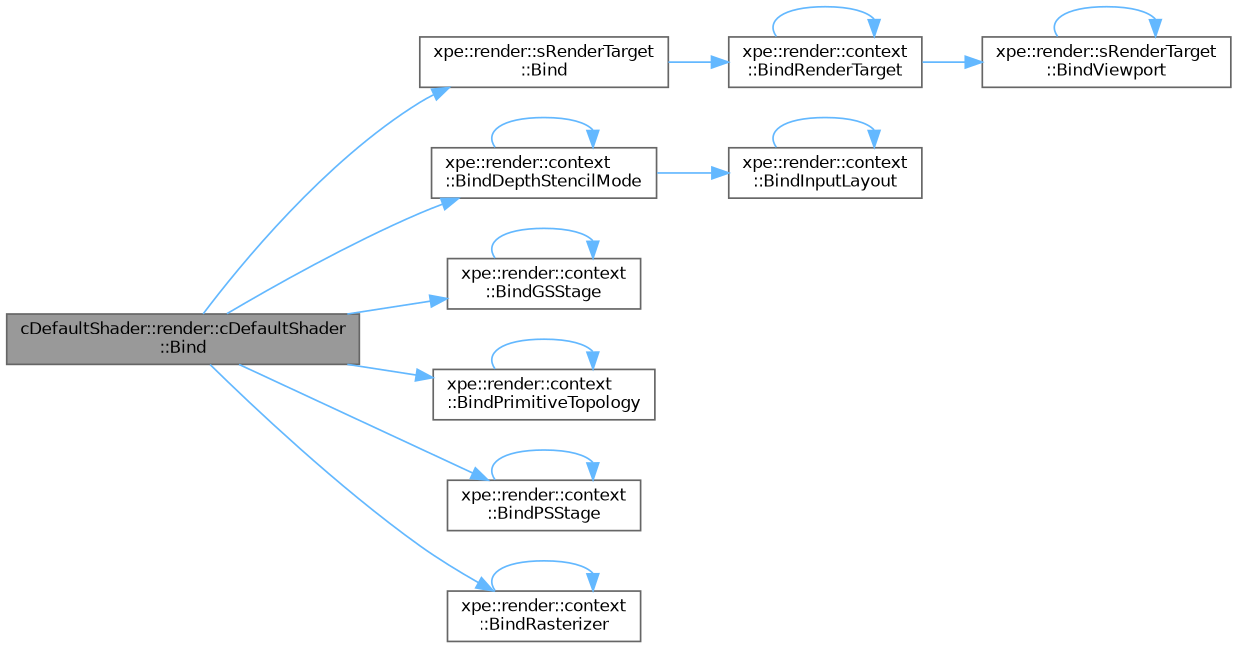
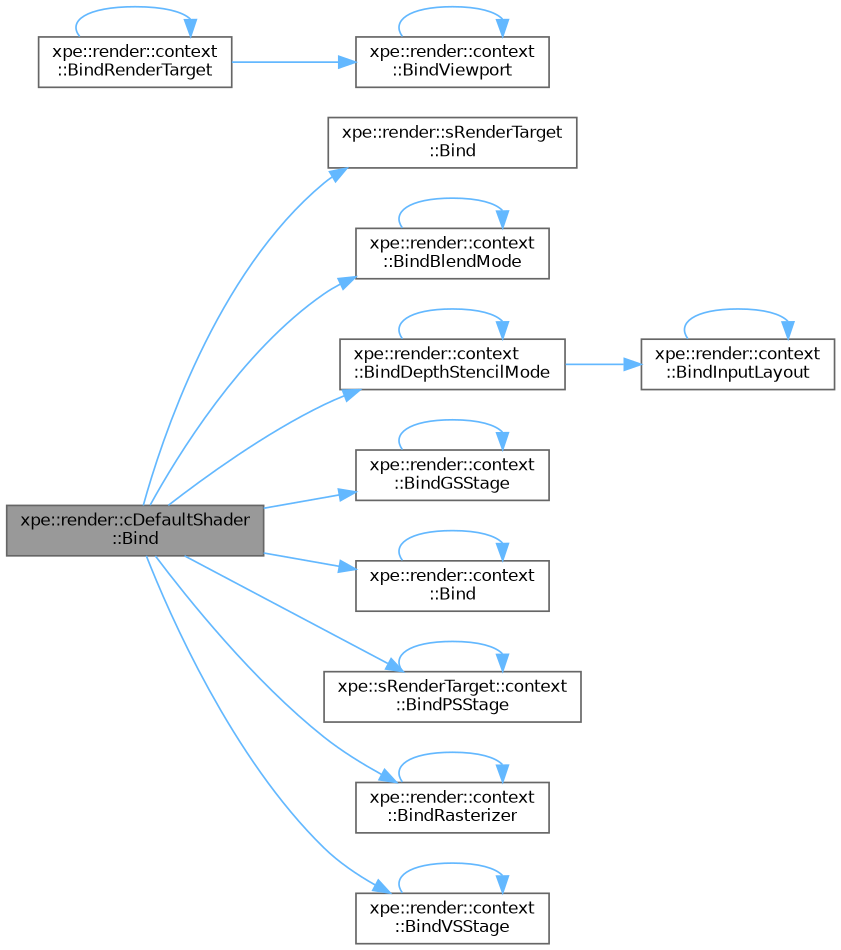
edge "xpe::render::sRenderTarget ::Bind" -> "xpe::render::context ::BindRenderTarget": removed
node "xpe::render::sRenderTarget ::BindViewport": label "xpe::render::sRenderTarget ::BindViewport" -> "xpe::render::context ::BindViewport"
node "xpe::render::context ::BindBlendMode": added
node "cDefaultShader::render::cDefaultShader ::Bind": label "cDefaultShader::render::cDefaultShader ::Bind" -> "xpe::render::cDefaultShader ::Bind"
node "xpe::render::context ::BindPrimitiveTopology": label "xpe::render::context ::BindPrimitiveTopology" -> "xpe::render::context ::Bind"
node "xpe::render::context ::BindPSStage": label "xpe::render::context ::BindPSStage" -> "xpe::sRenderTarget::context ::BindPSStage"
node "xpe::render::context ::BindVSStage": added
